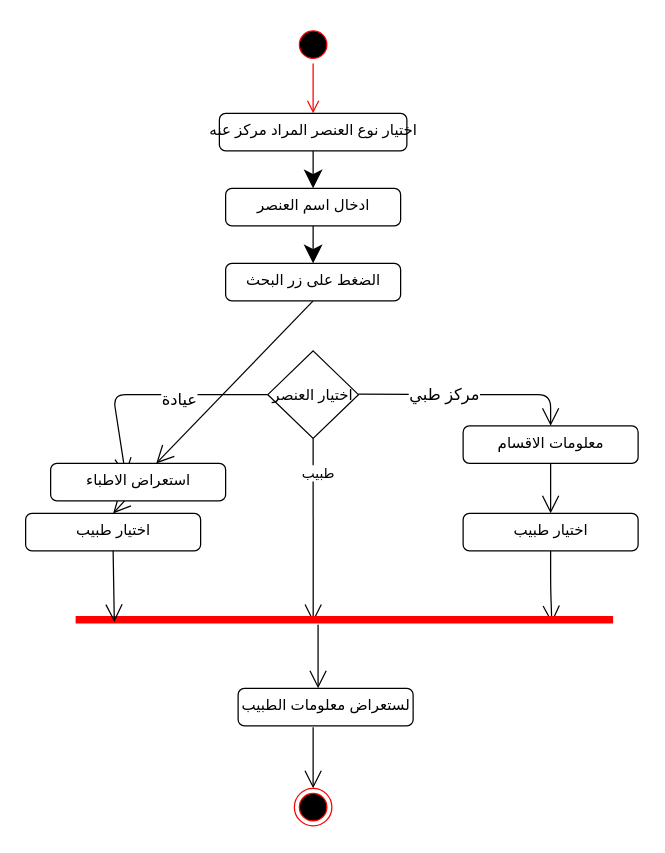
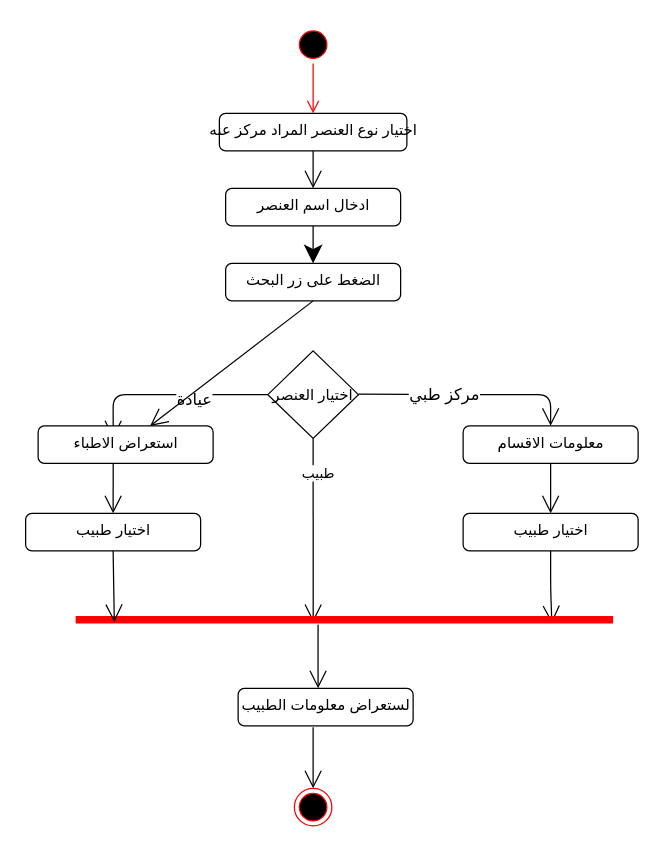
edge "اختيار نوع العنصر المراد مركز عنه" -> "ادخال اسم العنصر": arrowhead classic -> open
node "استعراض الاطباء": moved (138, 482) -> (126, 444)
